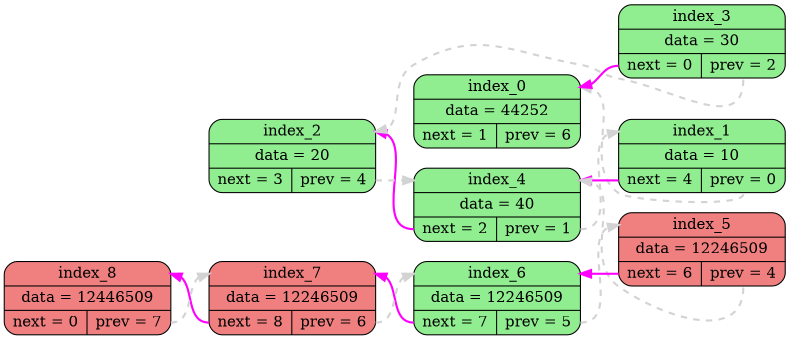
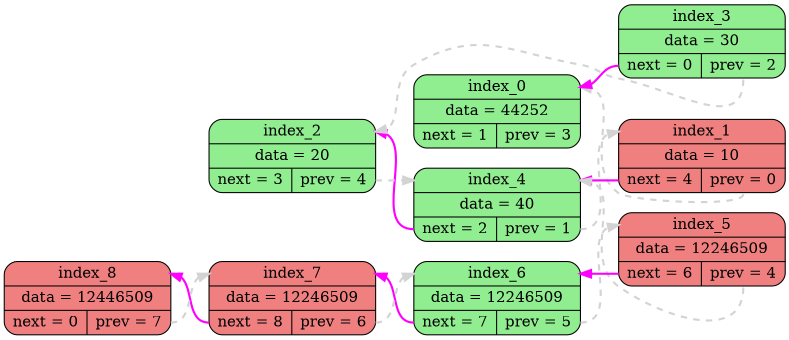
node "index_0": text "prev = 6" -> "prev = 3"
node "index_1": fillcolor lightgreen -> lightcoral
